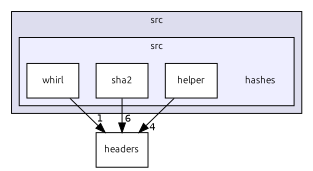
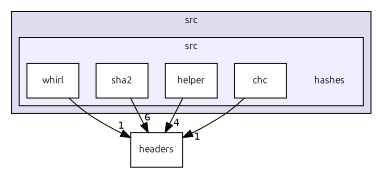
node "chc": added
